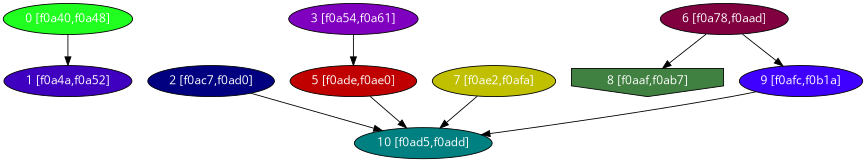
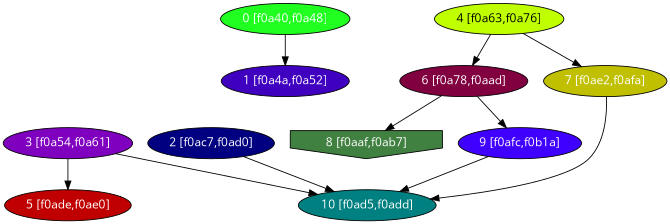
node "4 [f0a63,f0a76]": added
edge "5 [f0ade,f0ae0]" -> "10 [f0ad5,f0add]": now "3 [f0a54,f0a61]" -> "10 [f0ad5,f0add]"
